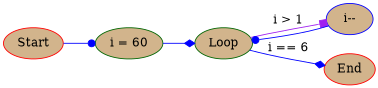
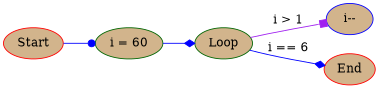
edge "i--" -> "Loop": removed
